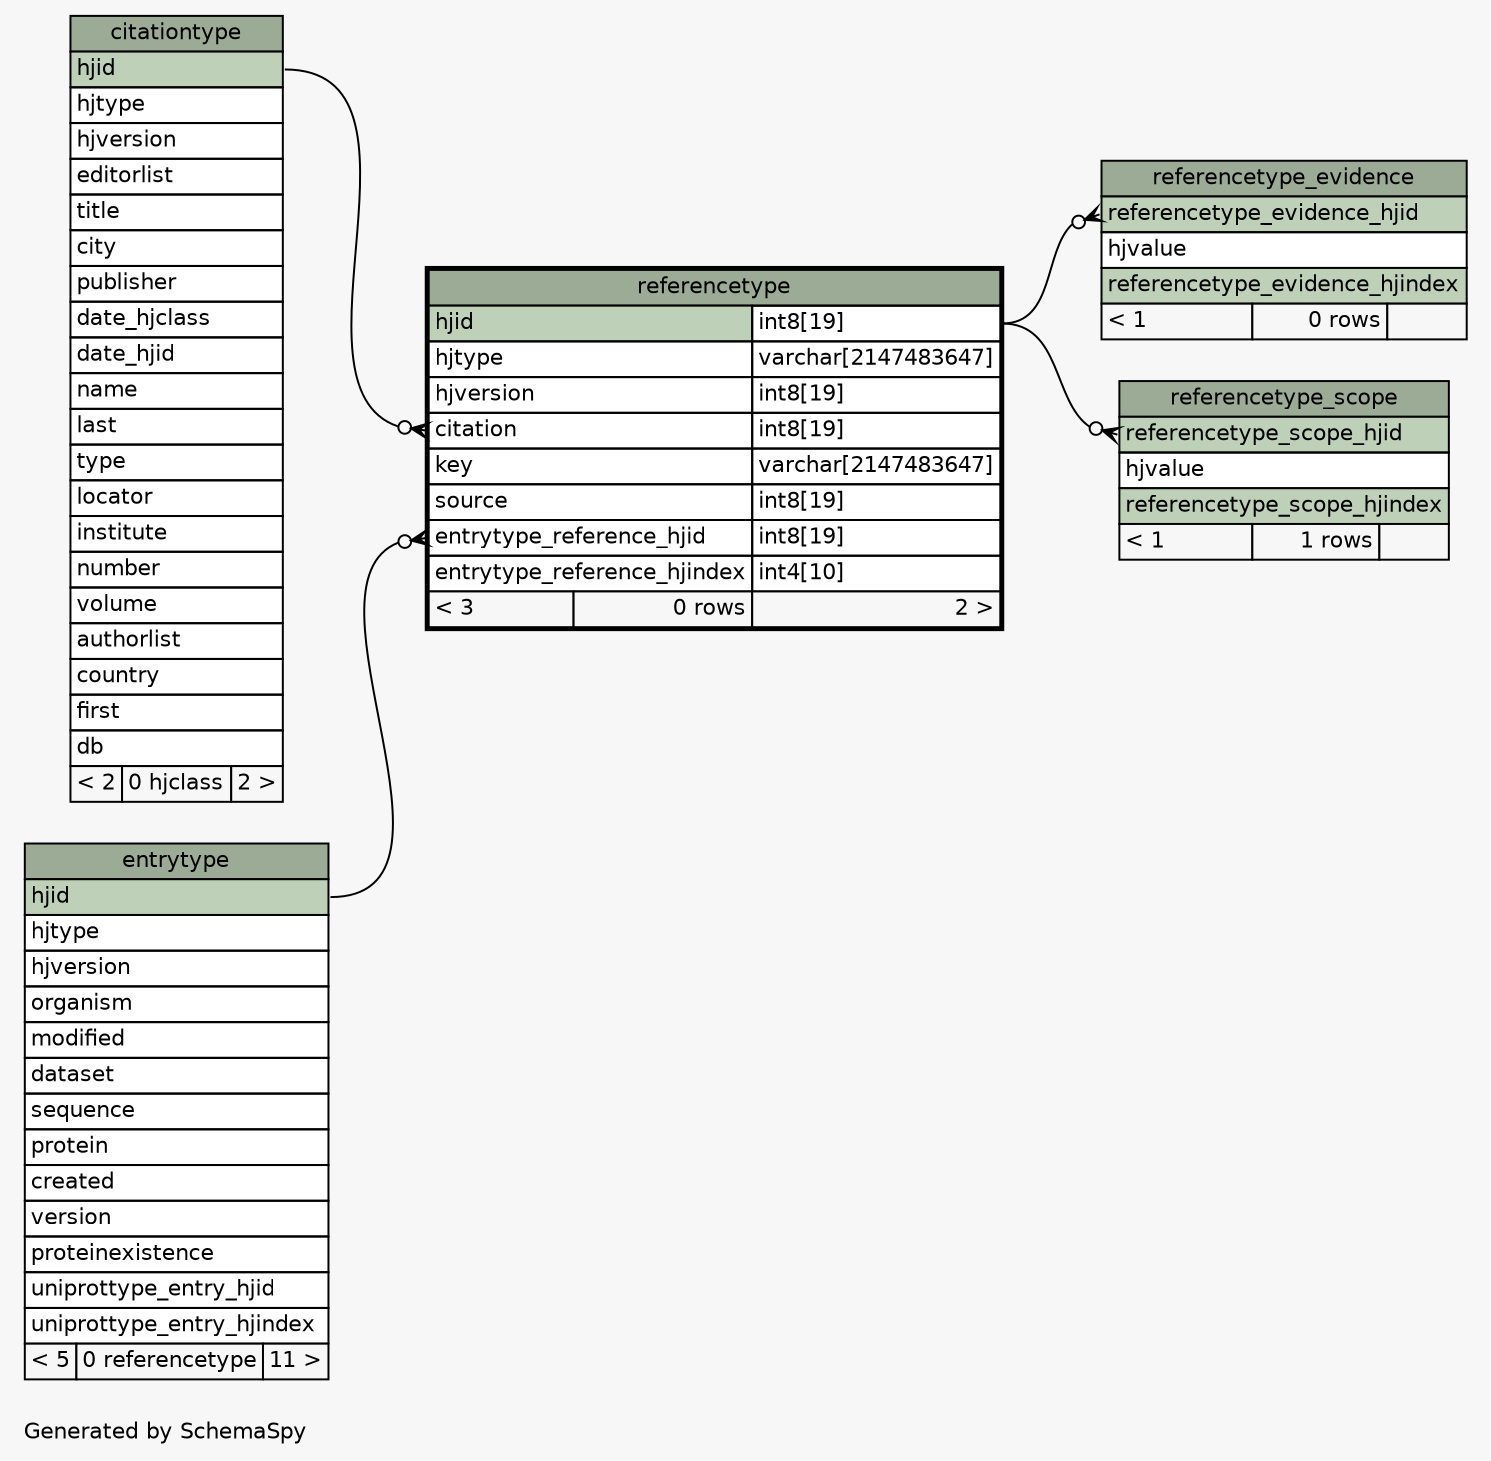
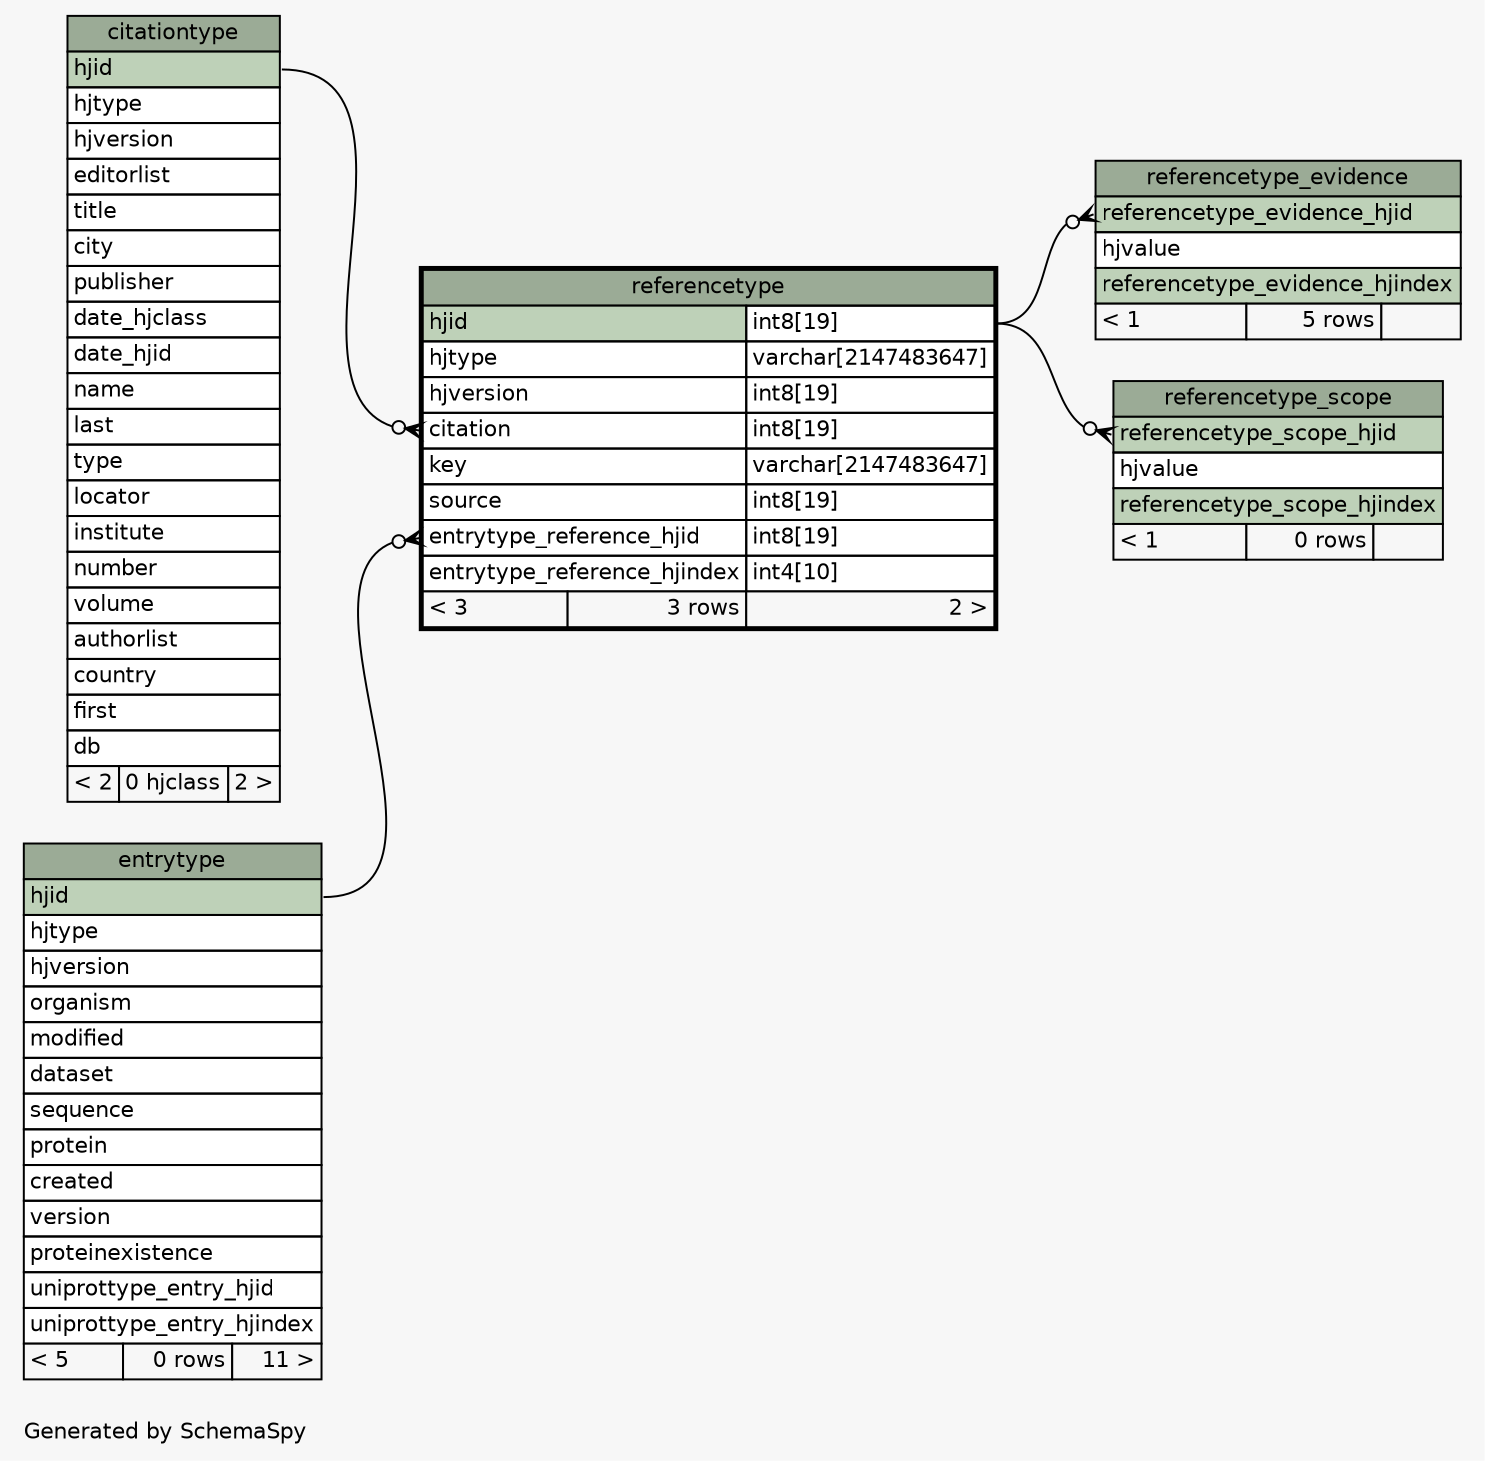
node "referencetype_evidence": text "0 rows" -> "5 rows"
node "referencetype_scope": text "1 rows" -> "0 rows"
node "referencetype": text "0 rows" -> "3 rows"
node "entrytype": text "0 referencetype" -> "0 rows"
